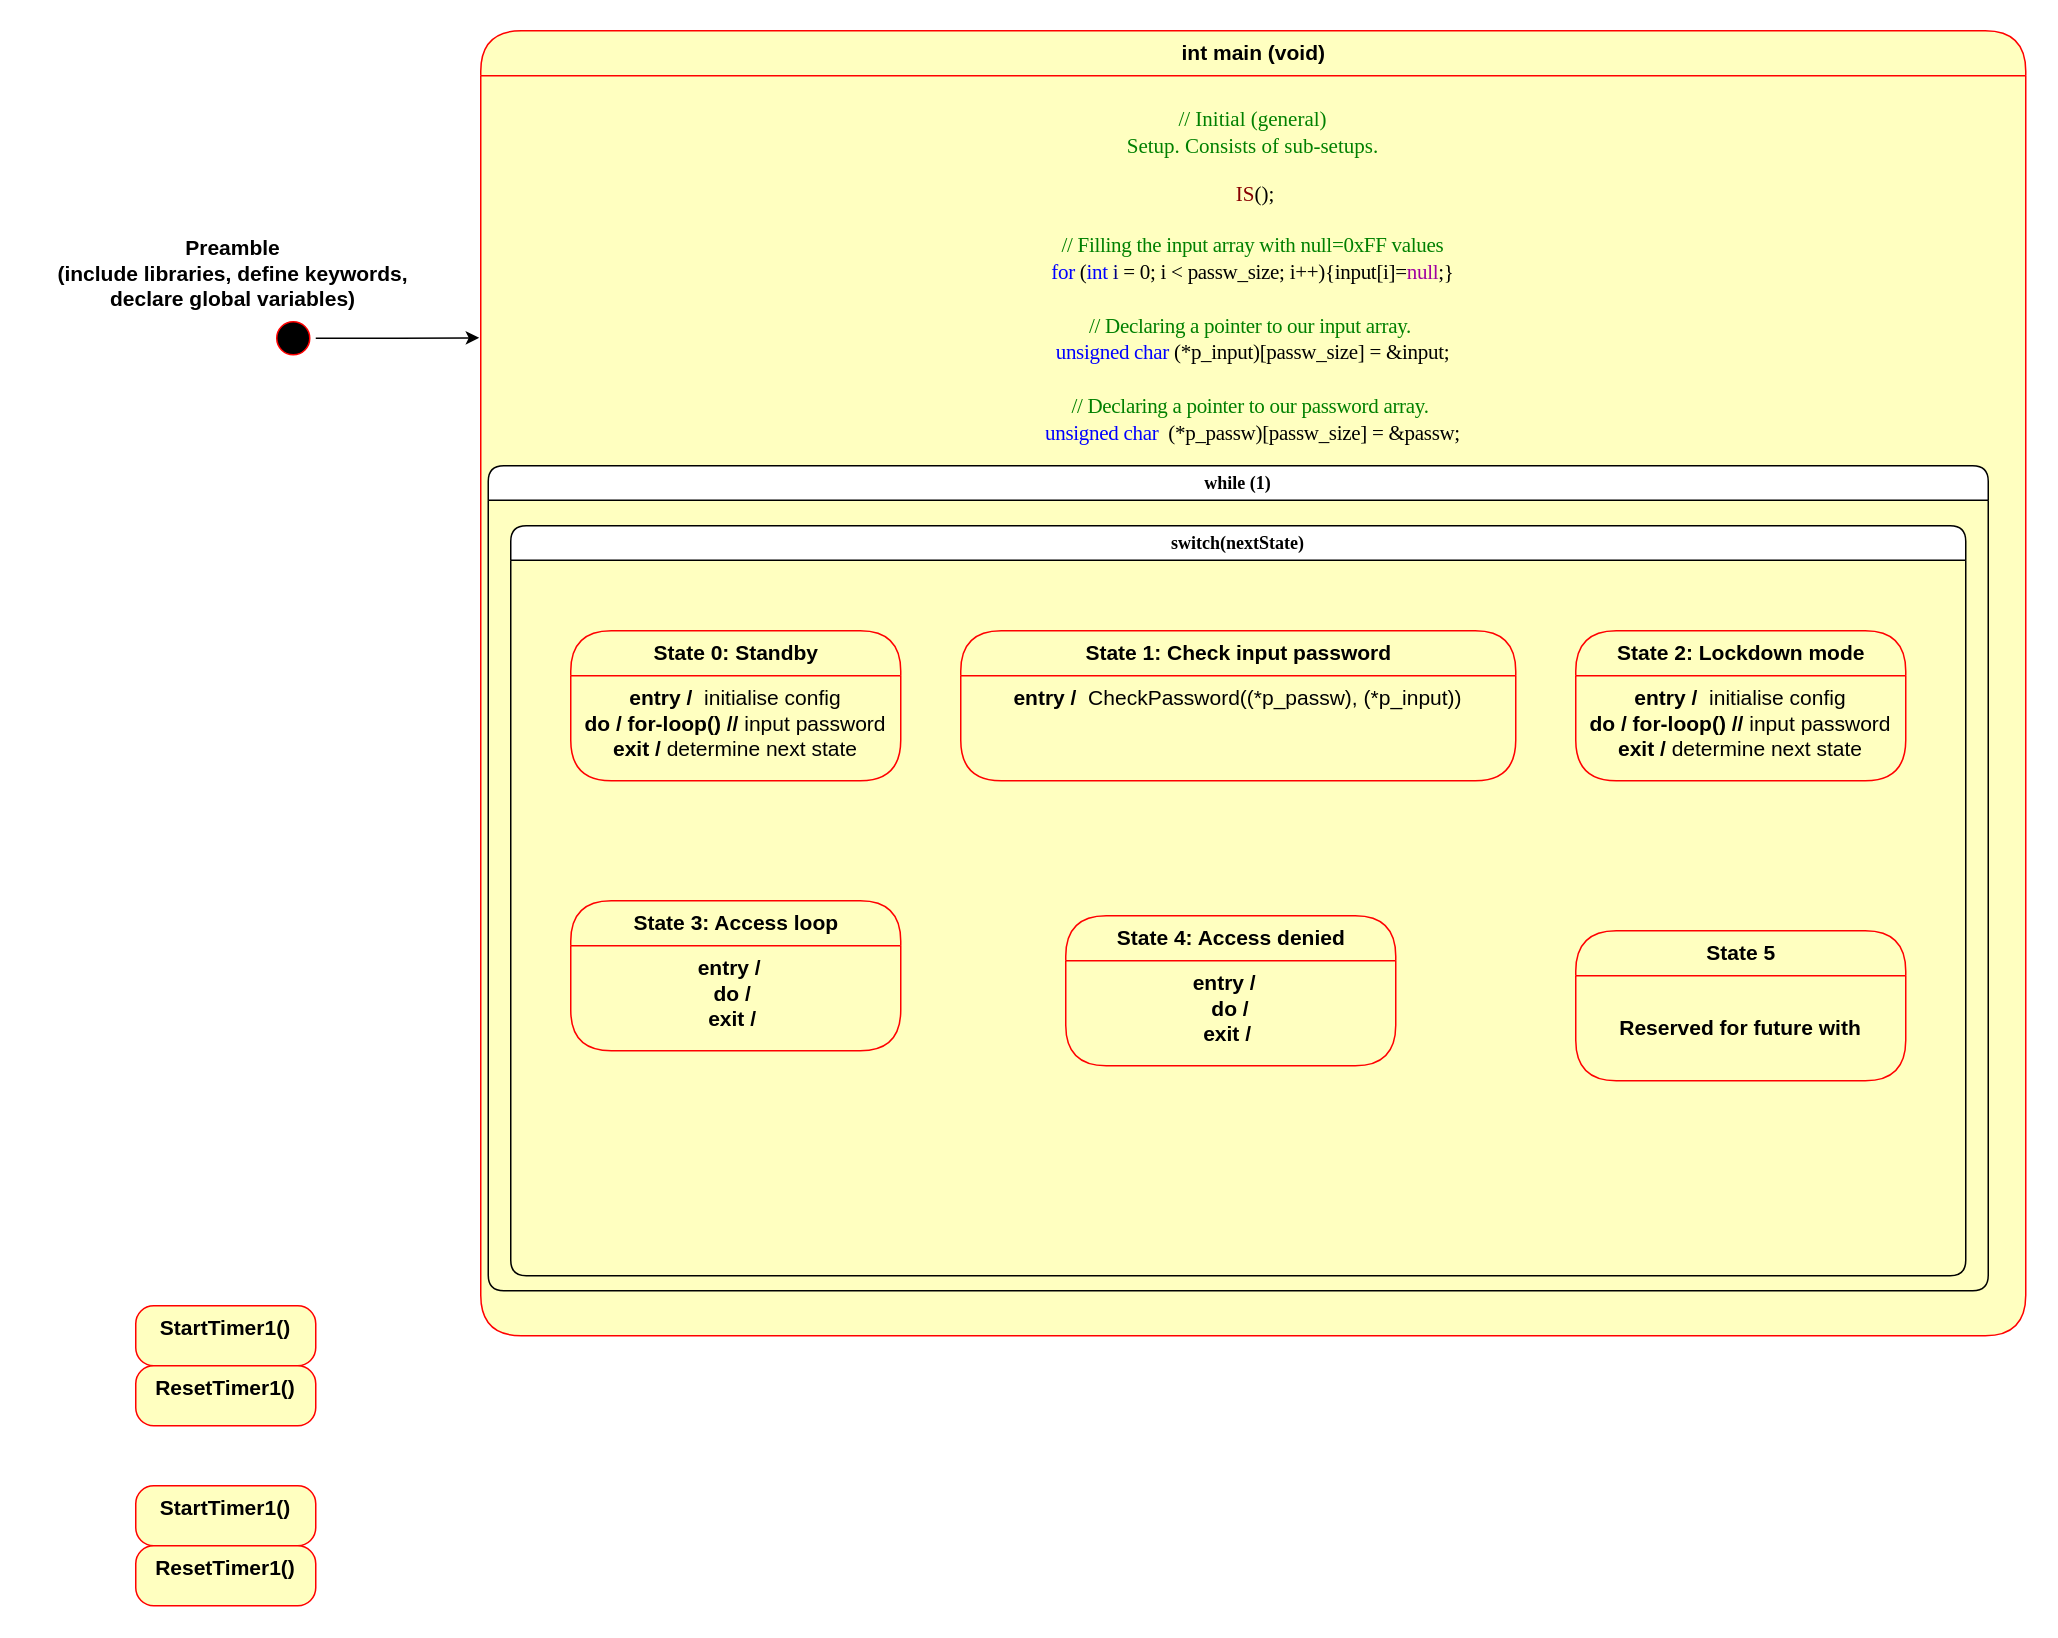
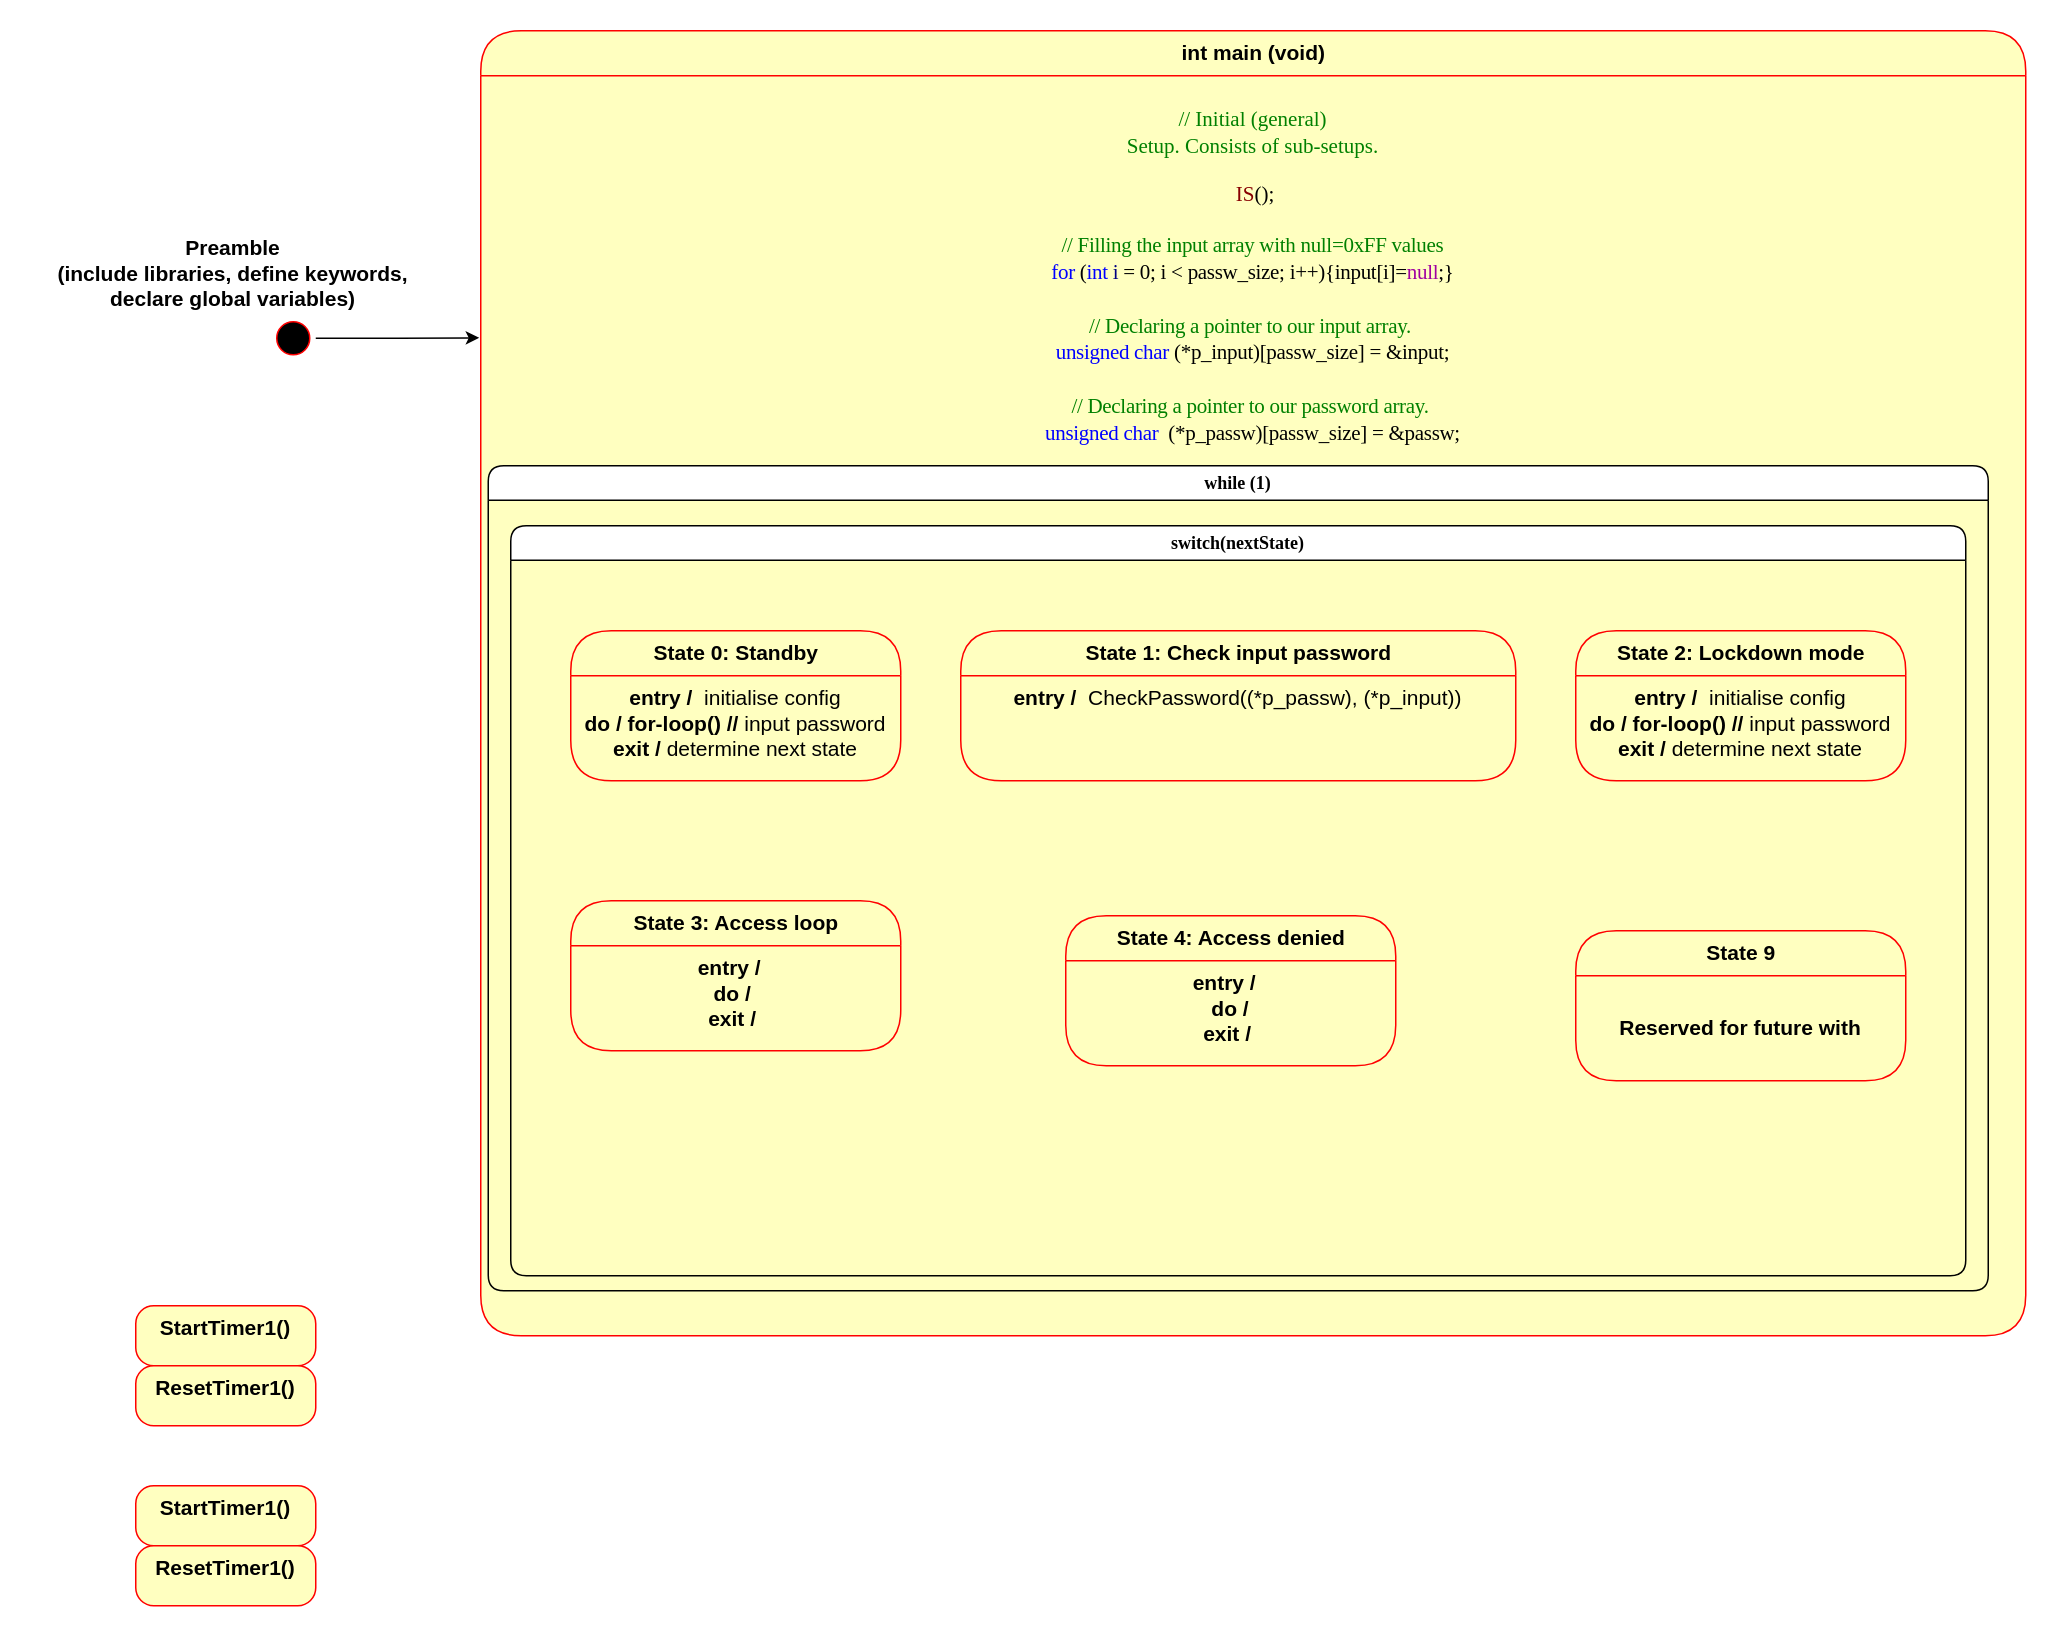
node "State 5": label "State 5" -> "State 9"
